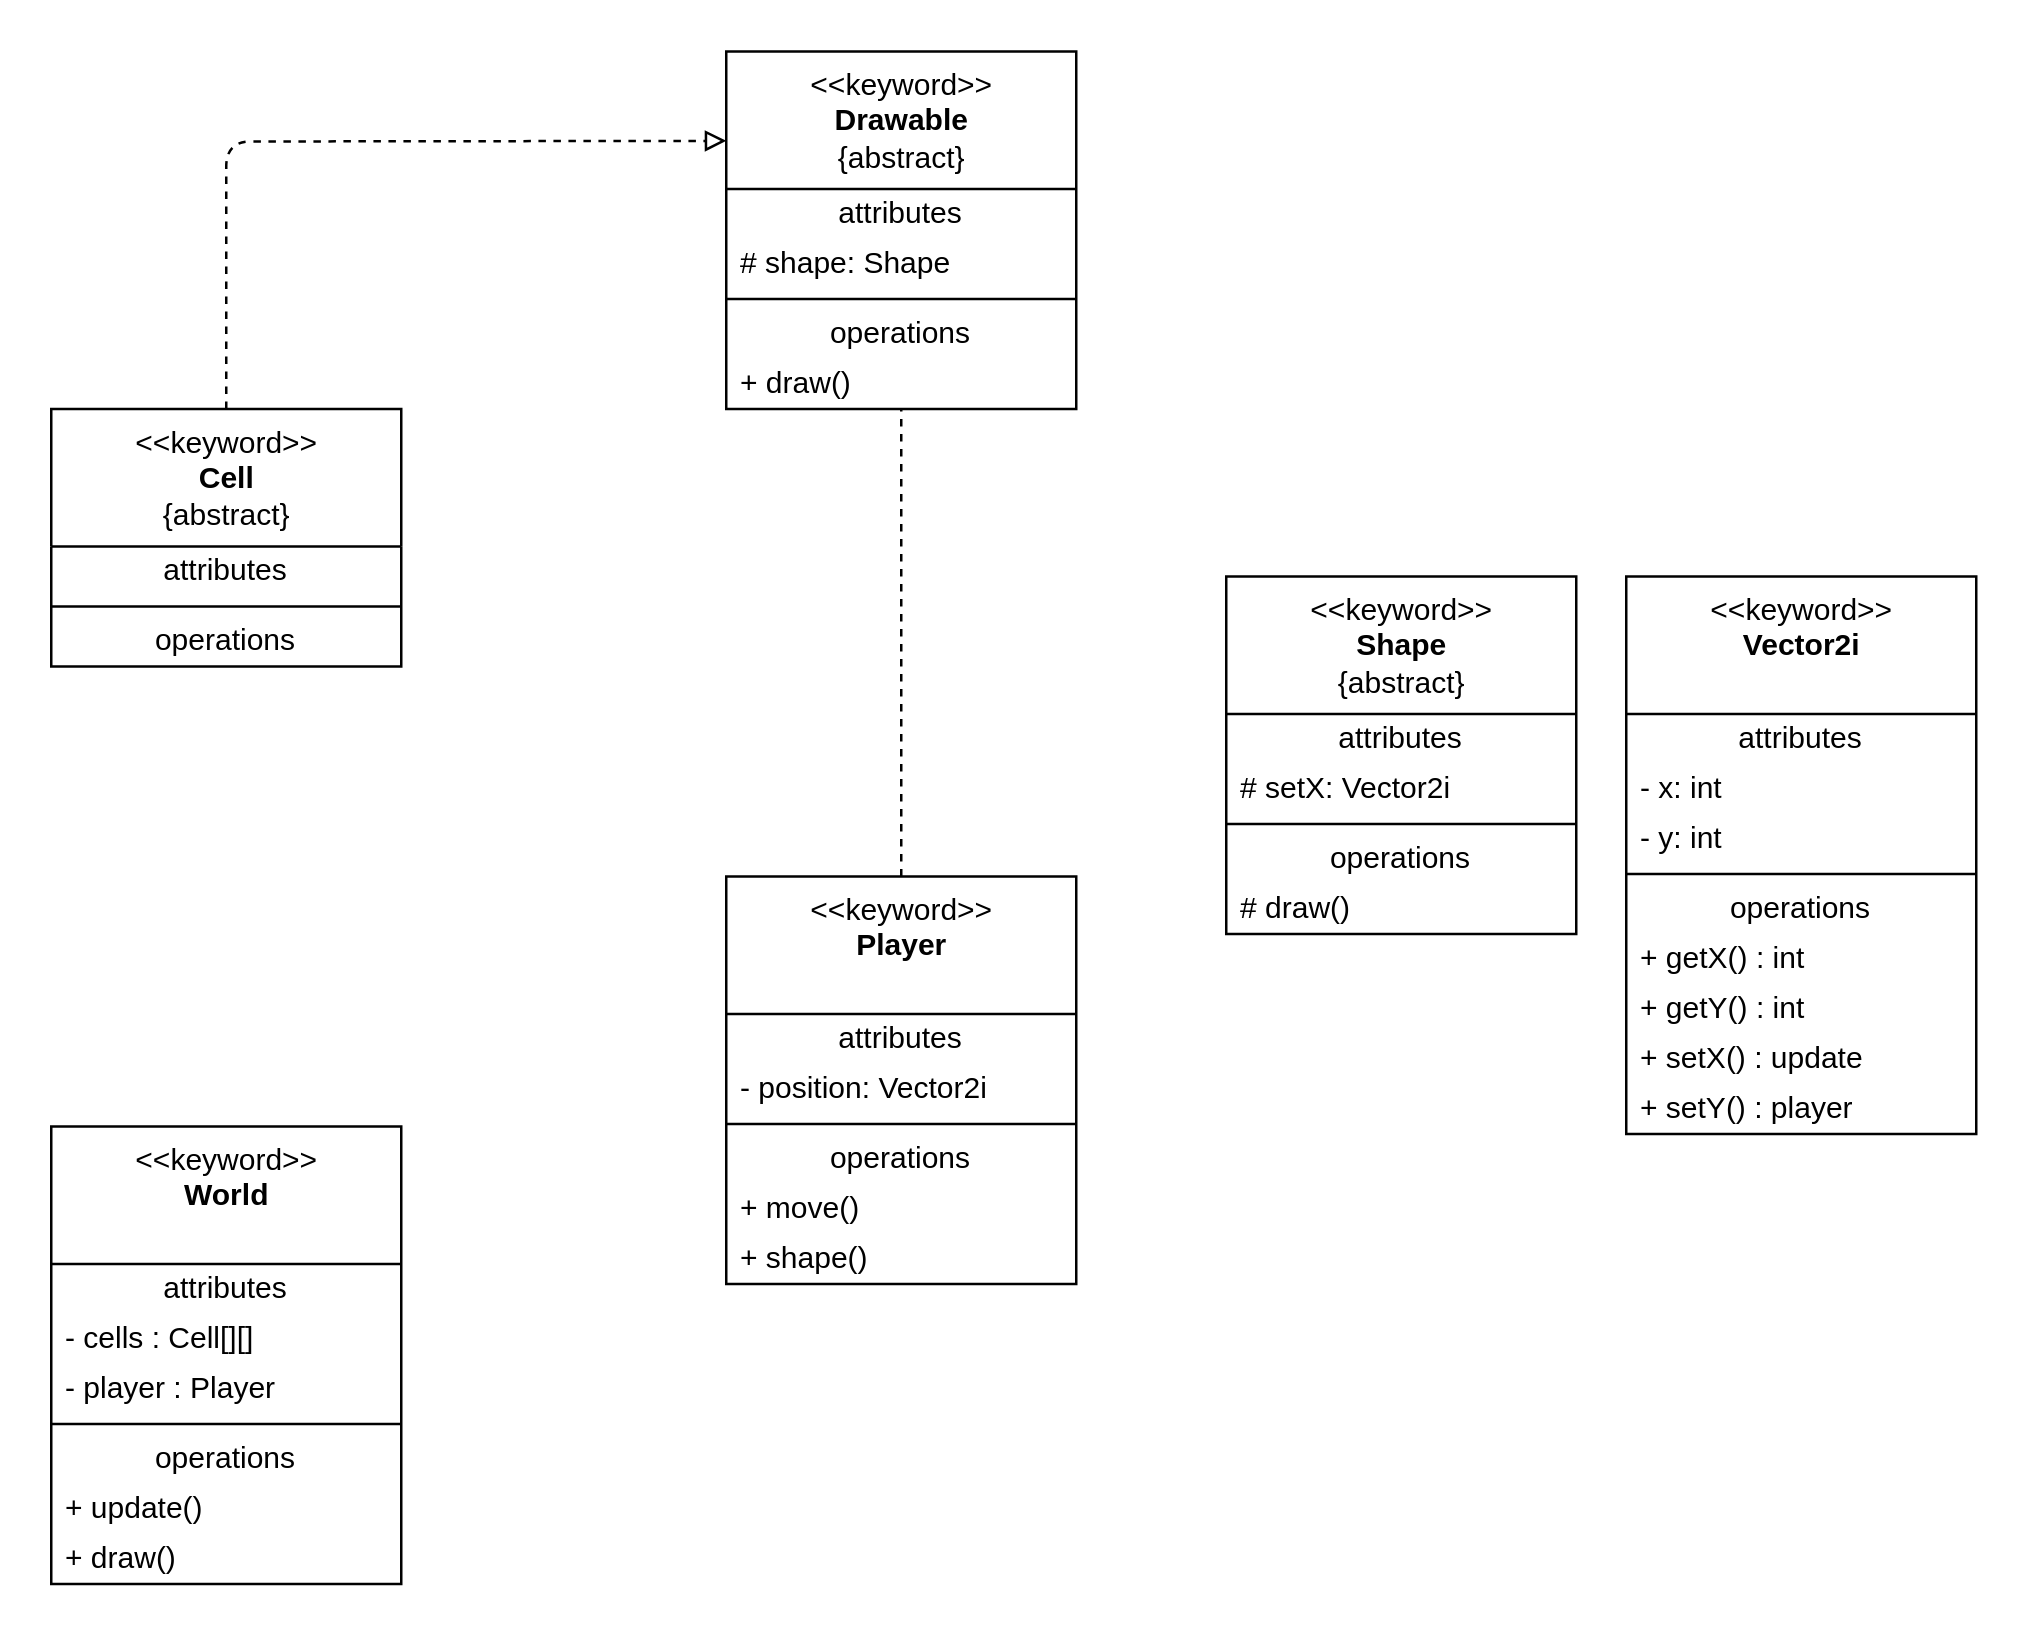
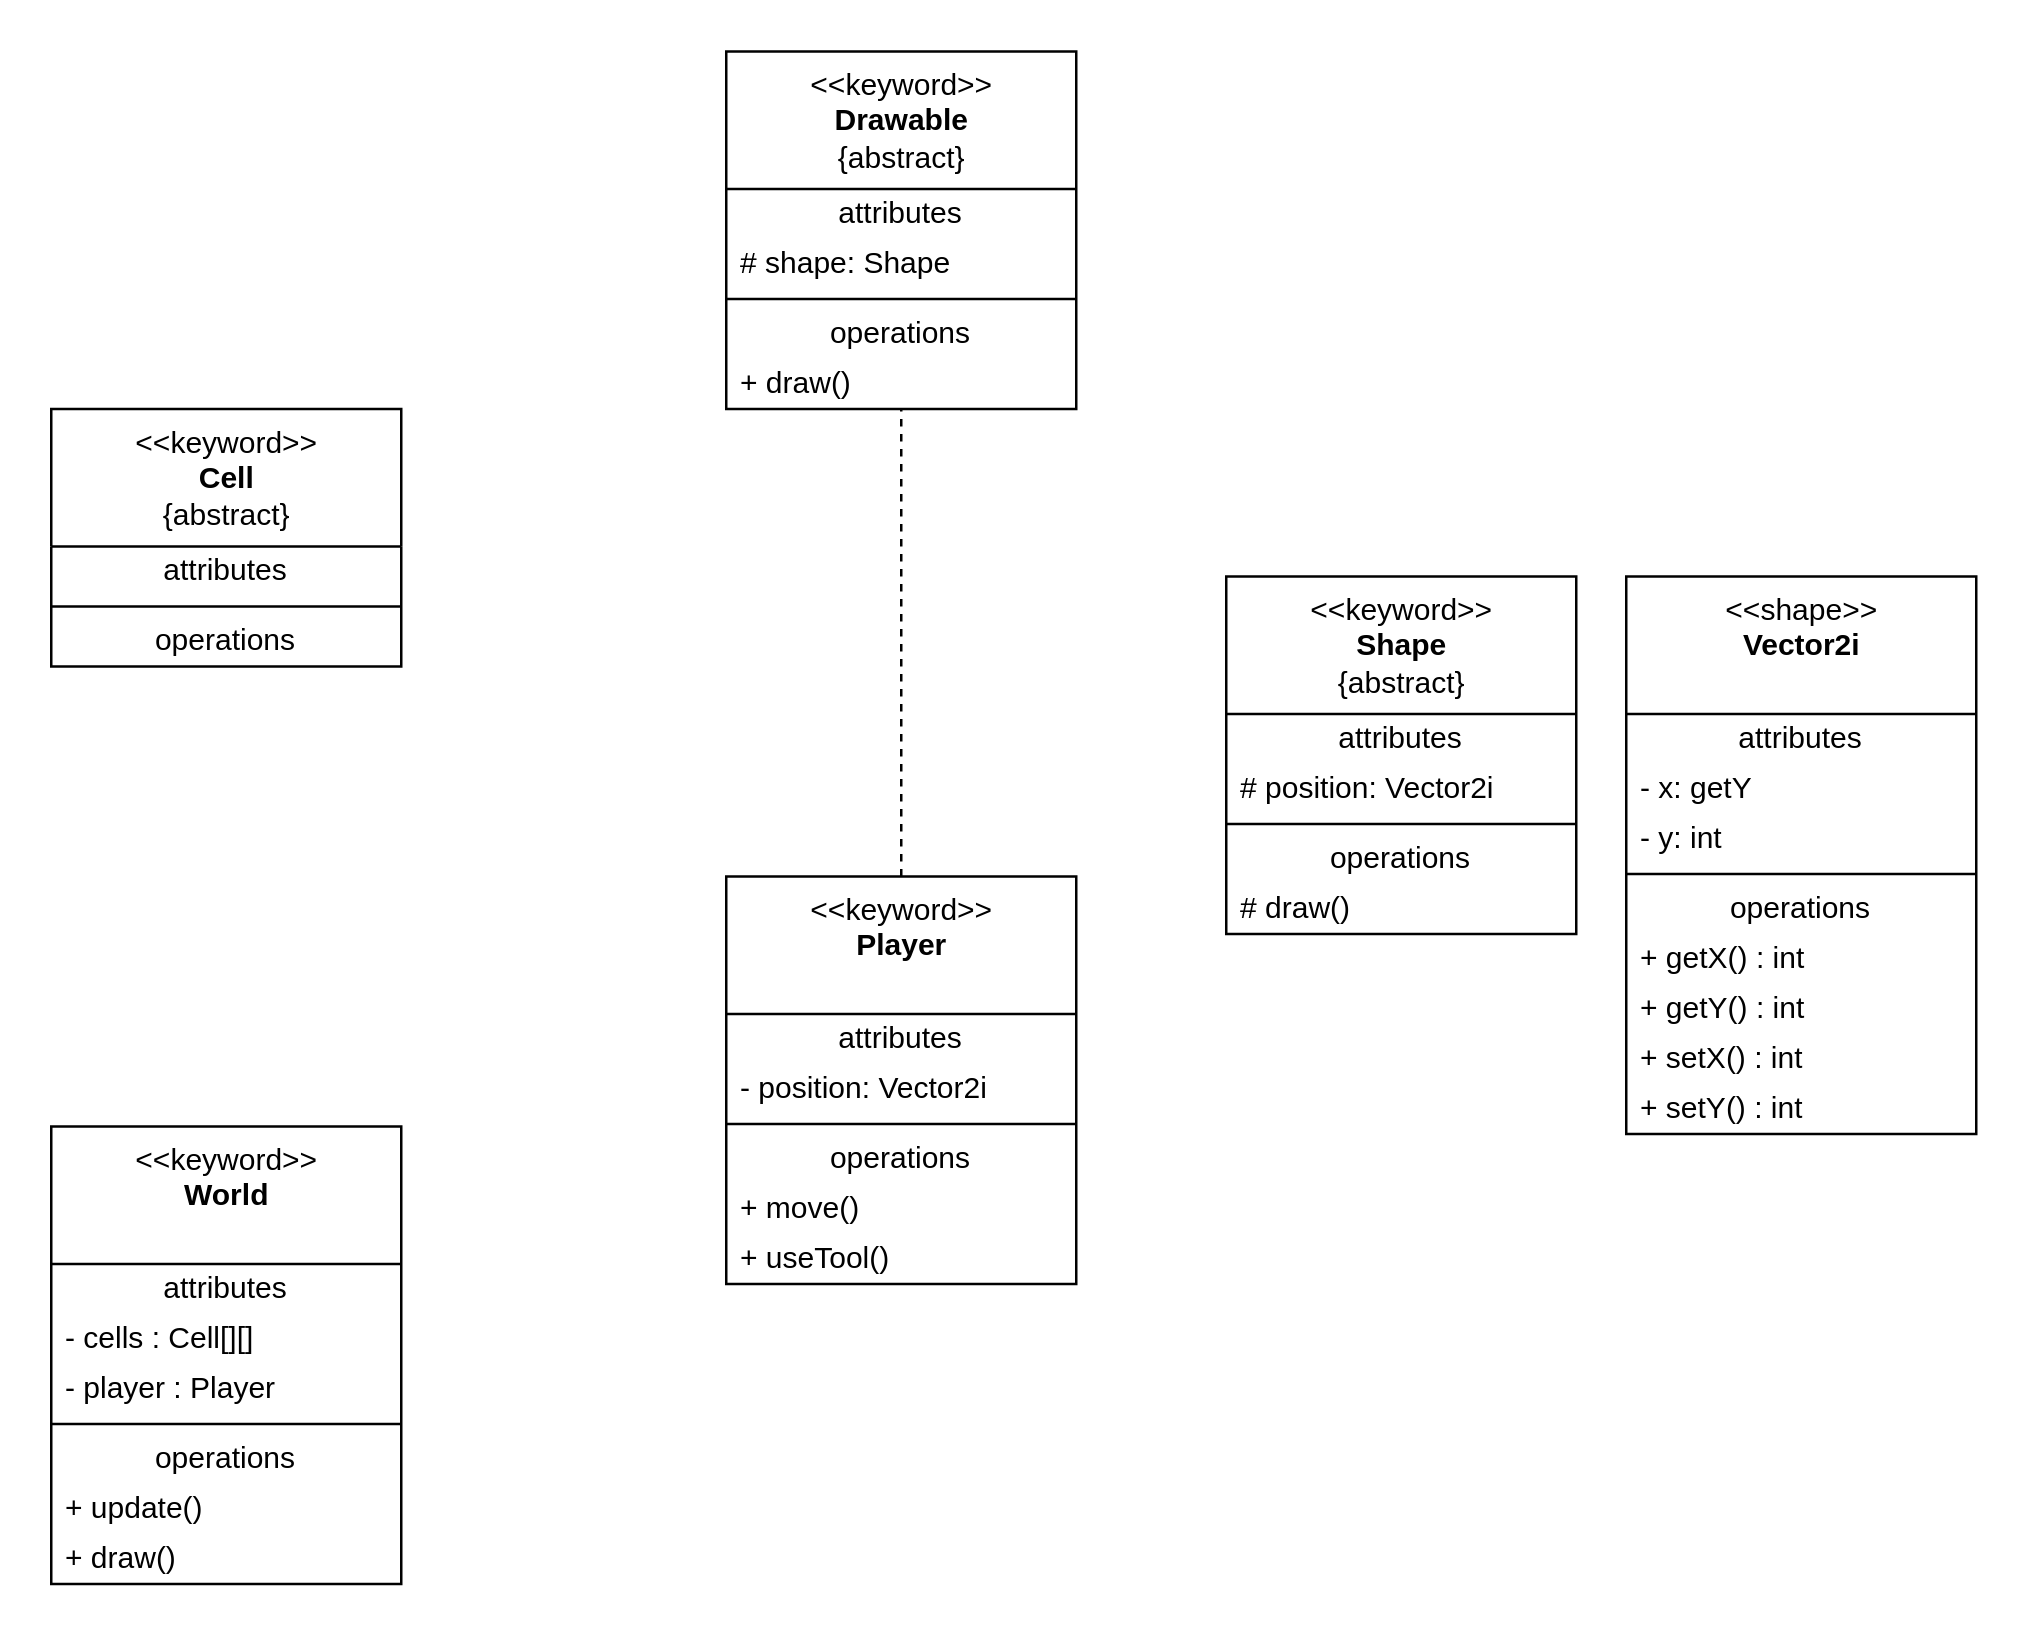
edge "<<keyword>> Cell {abstract}" -> "<<keyword>> Drawable {abstract}": removed
node "<<keyword>> Vector2i": label "<<keyword>> Vector2i" -> "<<shape>> Vector2i"
node "# setX: Vector2i": label "# setX: Vector2i" -> "# position: Vector2i"
node "- x: int": label "- x: int" -> "- x: getY"
node "+ setX() : update": label "+ setX() : update" -> "+ setX() : int"
node "+ setY() : player": label "+ setY() : player" -> "+ setY() : int"
node "+ shape()": label "+ shape()" -> "+ useTool()"
